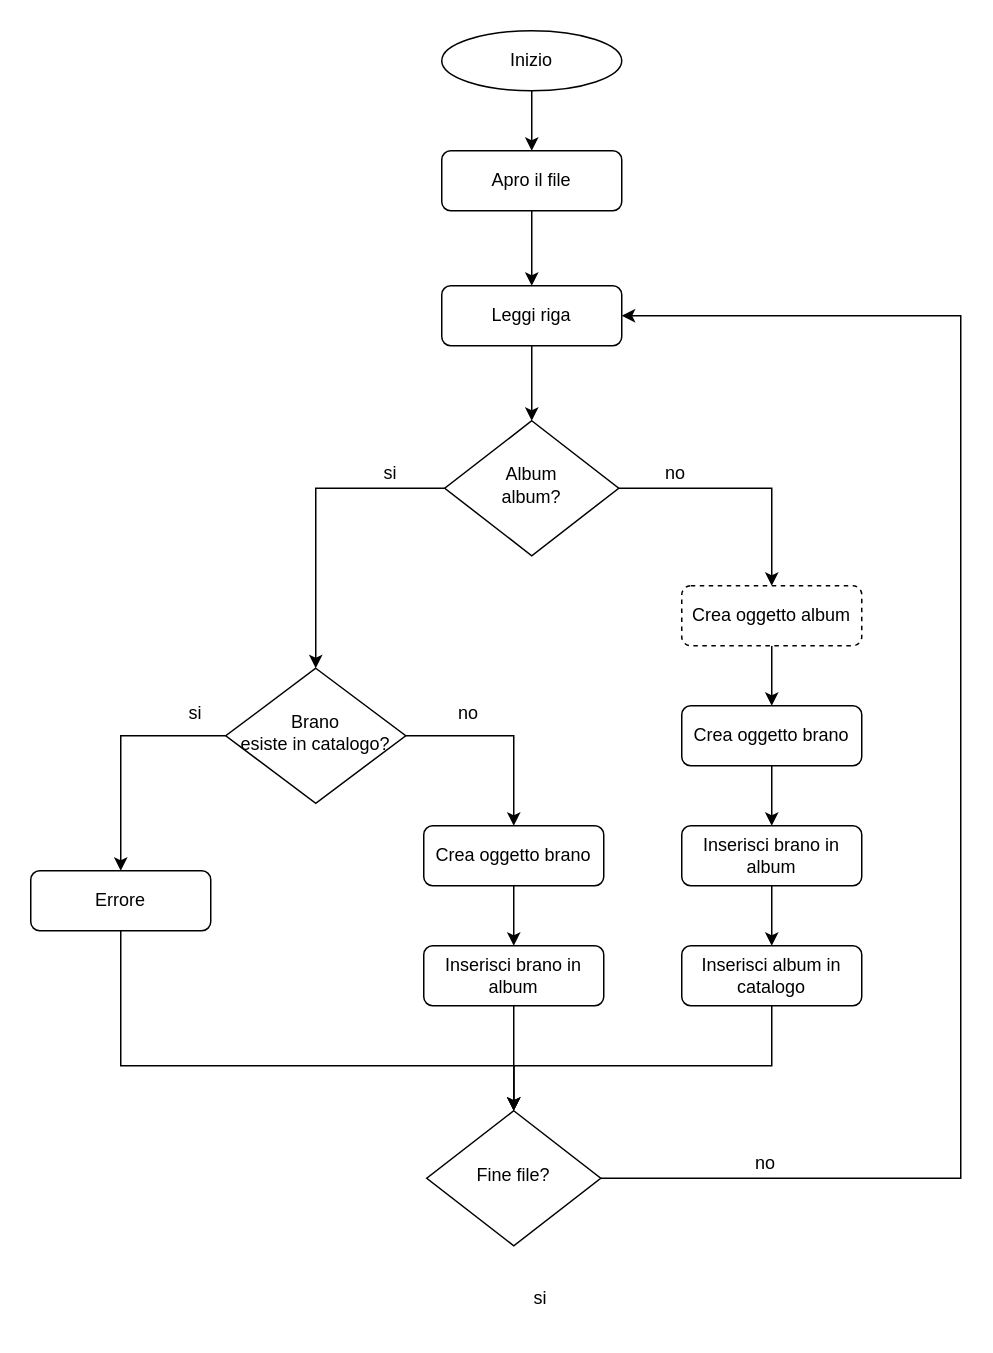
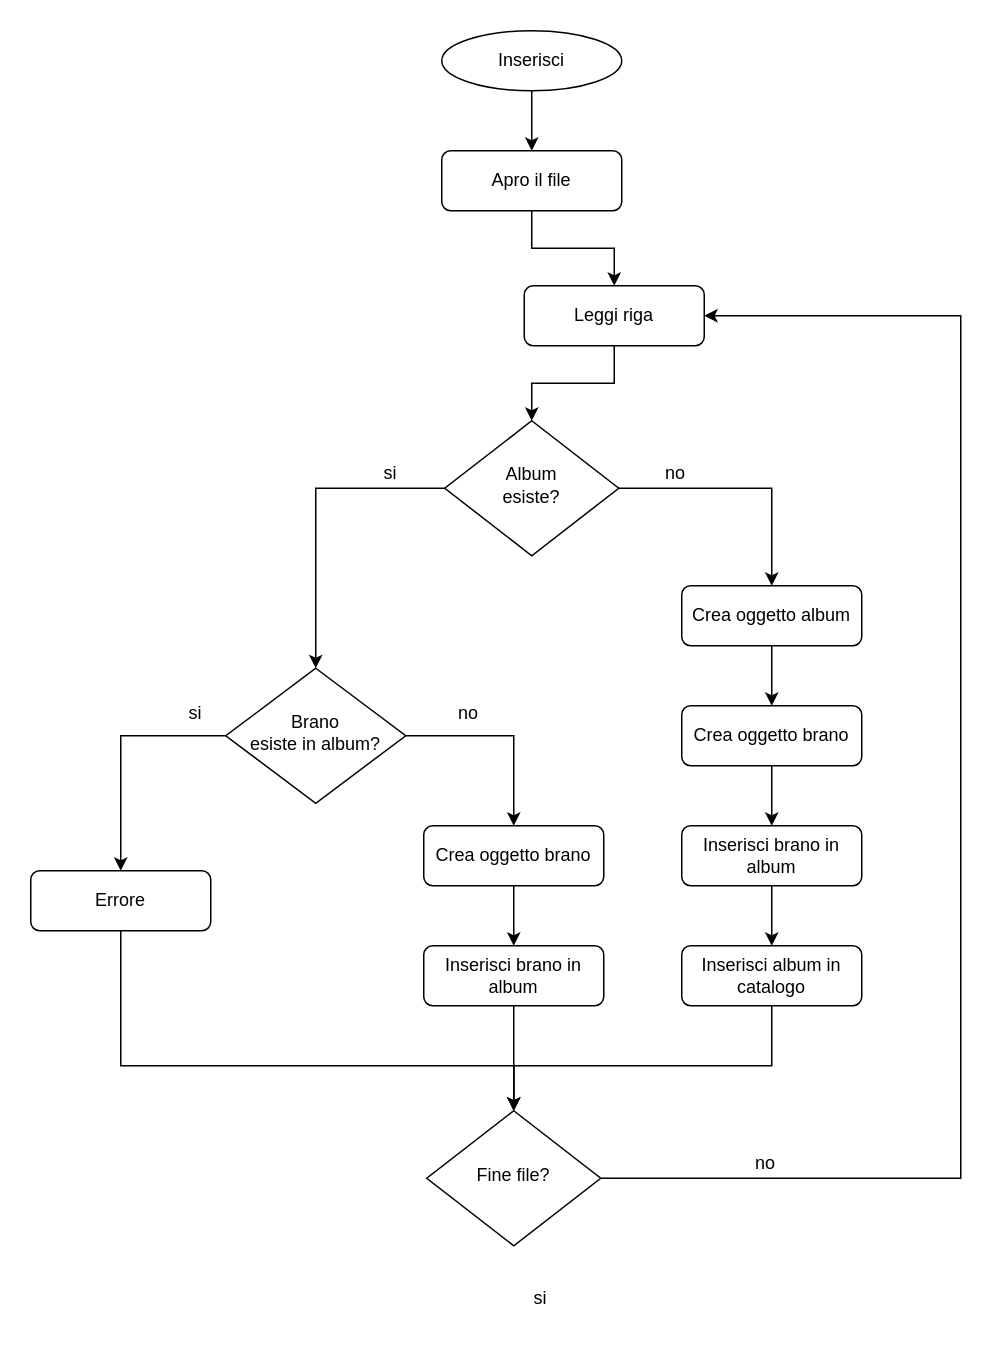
node "Inizio": label "Inizio" -> "Inserisci"
node "Leggi riga": moved (532, 316) -> (614, 316)
node "Album album?": label "Album album?" -> "Album esiste?"
node "Crea oggetto album": style dashed -> solid
node "Brano esiste in catalogo?": label "Brano esiste in catalogo?" -> "Brano esiste in album?"
